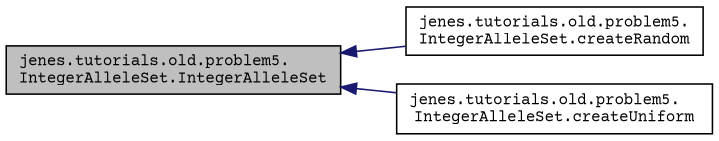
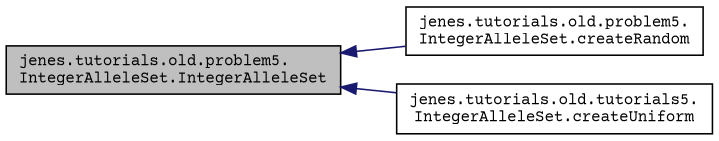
node "jenes.tutorials.old.problem5. IntegerAlleleSet.createUniform": label "jenes.tutorials.old.problem5. IntegerAlleleSet.createUniform" -> "jenes.tutorials.old.tutorials5. IntegerAlleleSet.createUniform"
